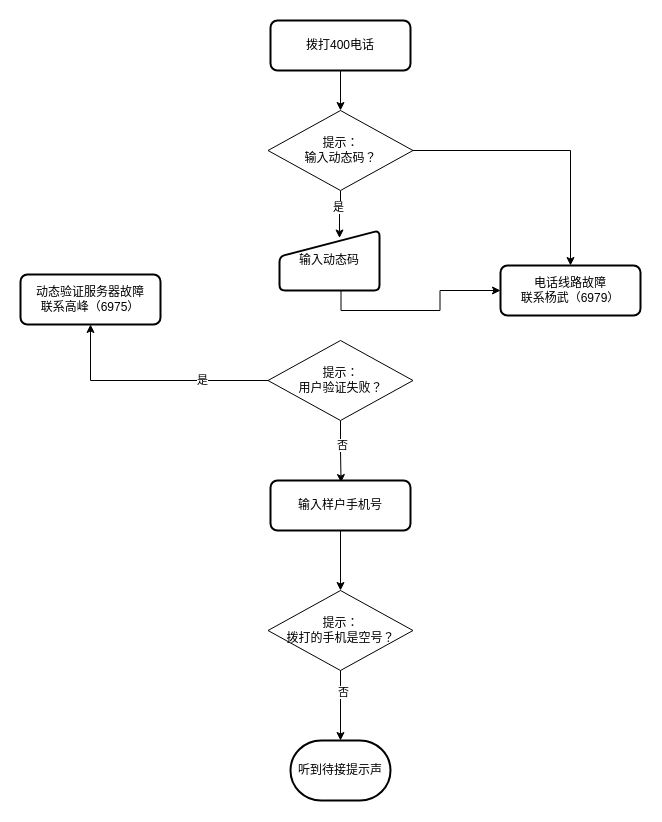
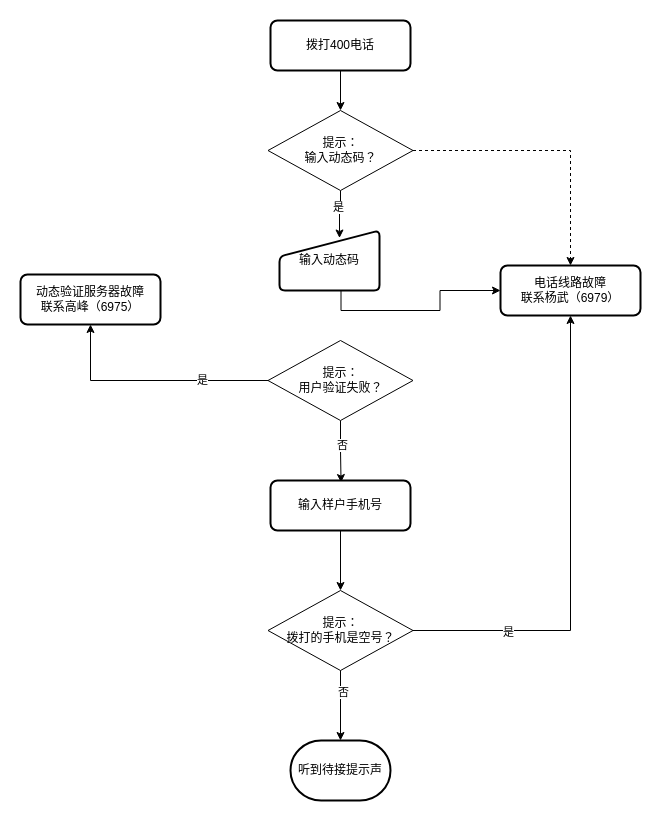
edge "提示： 输入动态码？" -> "电话线路故障 联系杨武（6979）": style solid -> dashed
edge "提示： 拨打的手机是空号？" -> "电话线路故障 联系杨武（6979）": added, label "是"
